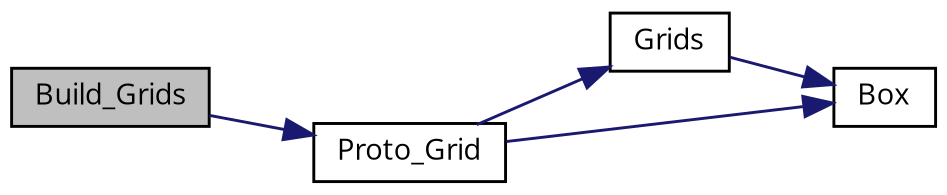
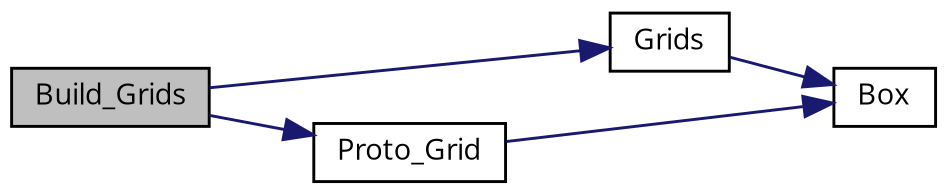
edge "Proto_Grid" -> "Grids": now "Build_Grids" -> "Grids"
